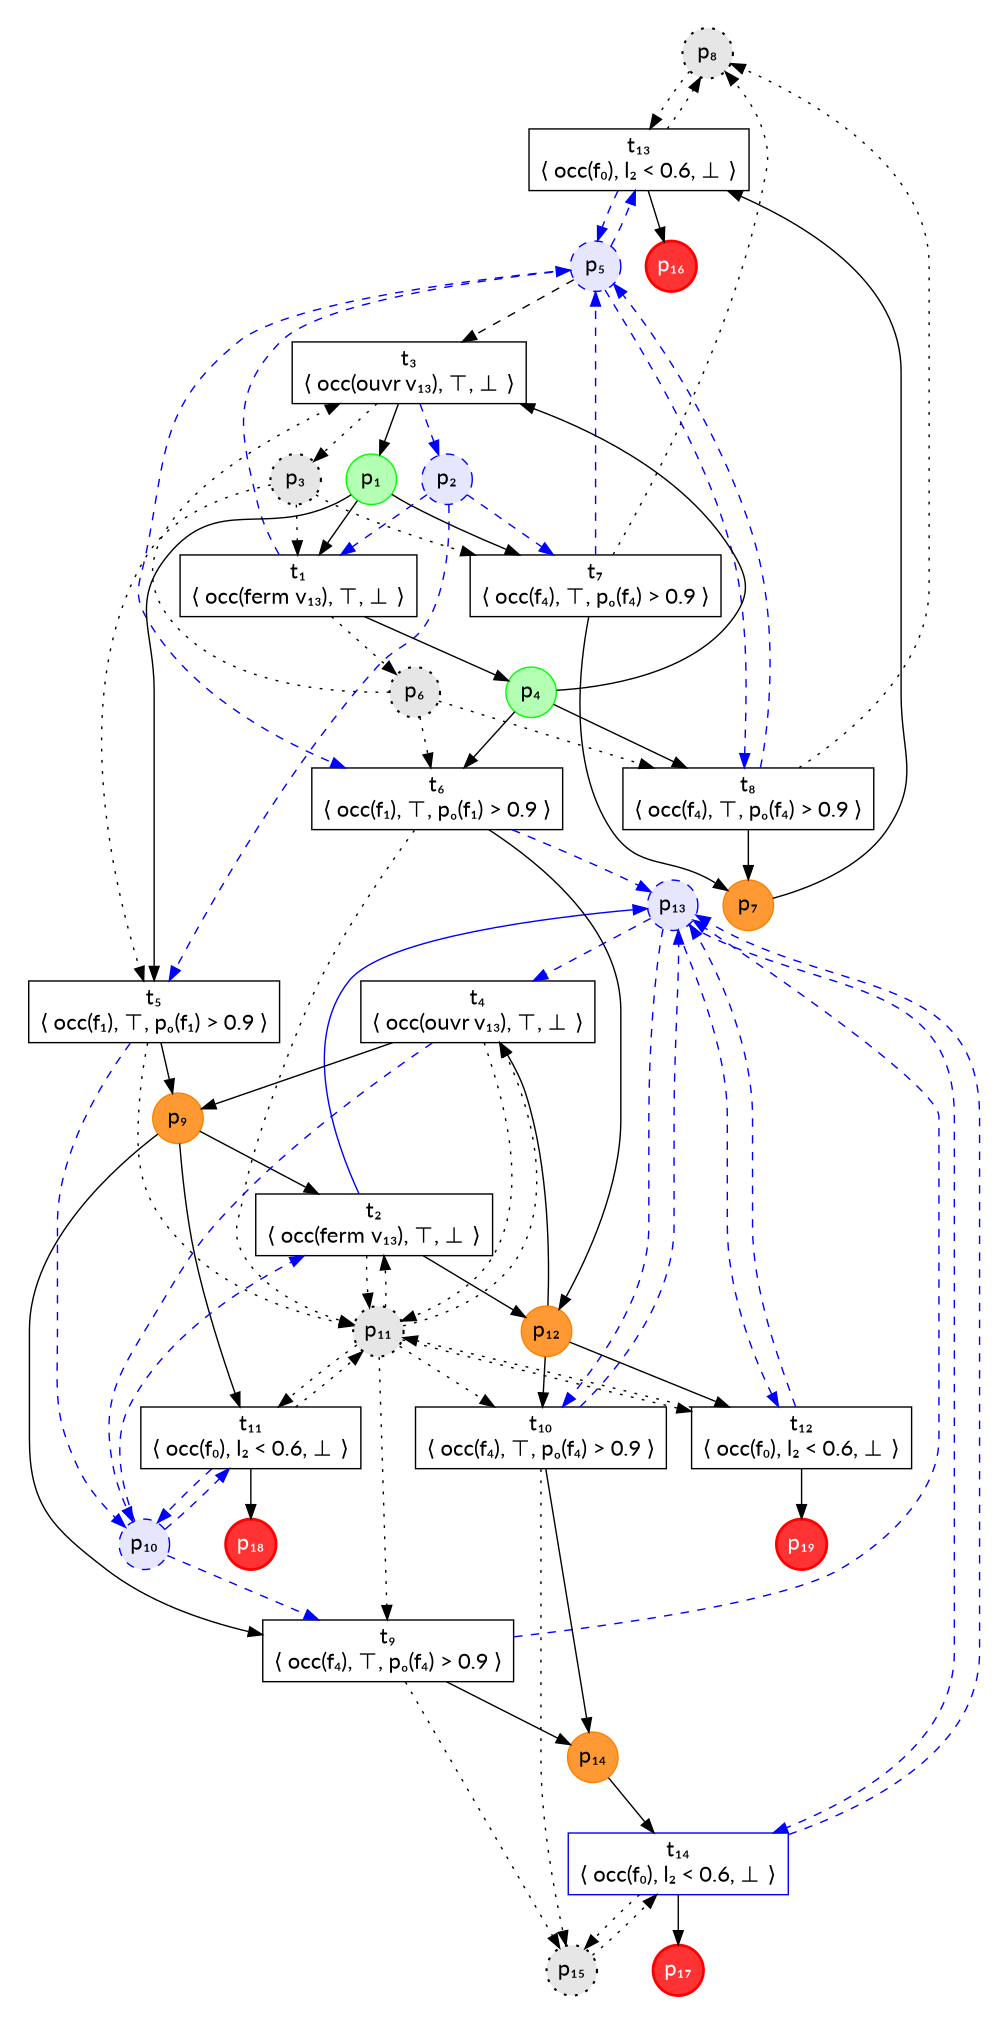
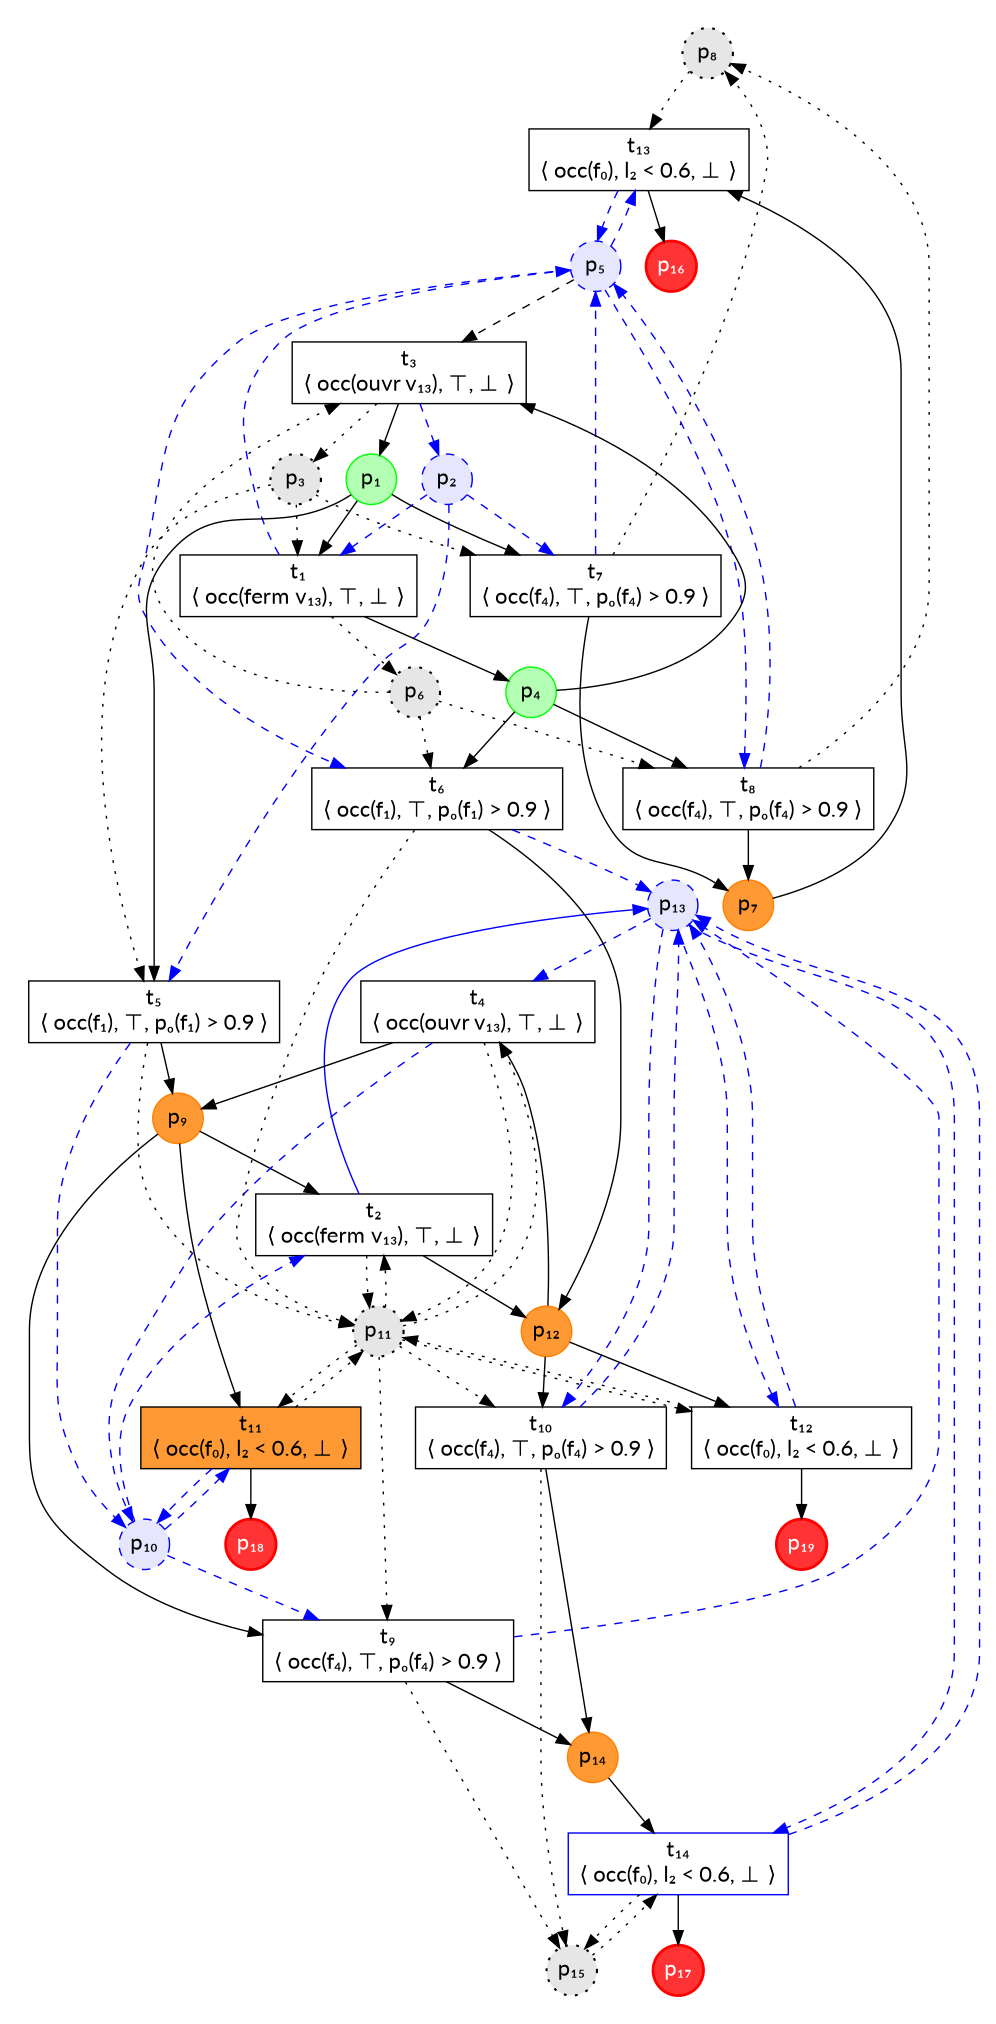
edge "t₁₃ ⟨ occ(f₀), l₂ < 0.6, ⊥ ⟩" -> "p₈": removed
node "t₁₁ ⟨ occ(f₀), l₂ < 0.6, ⊥ ⟩": fillcolor #ffffff -> #ff9933
